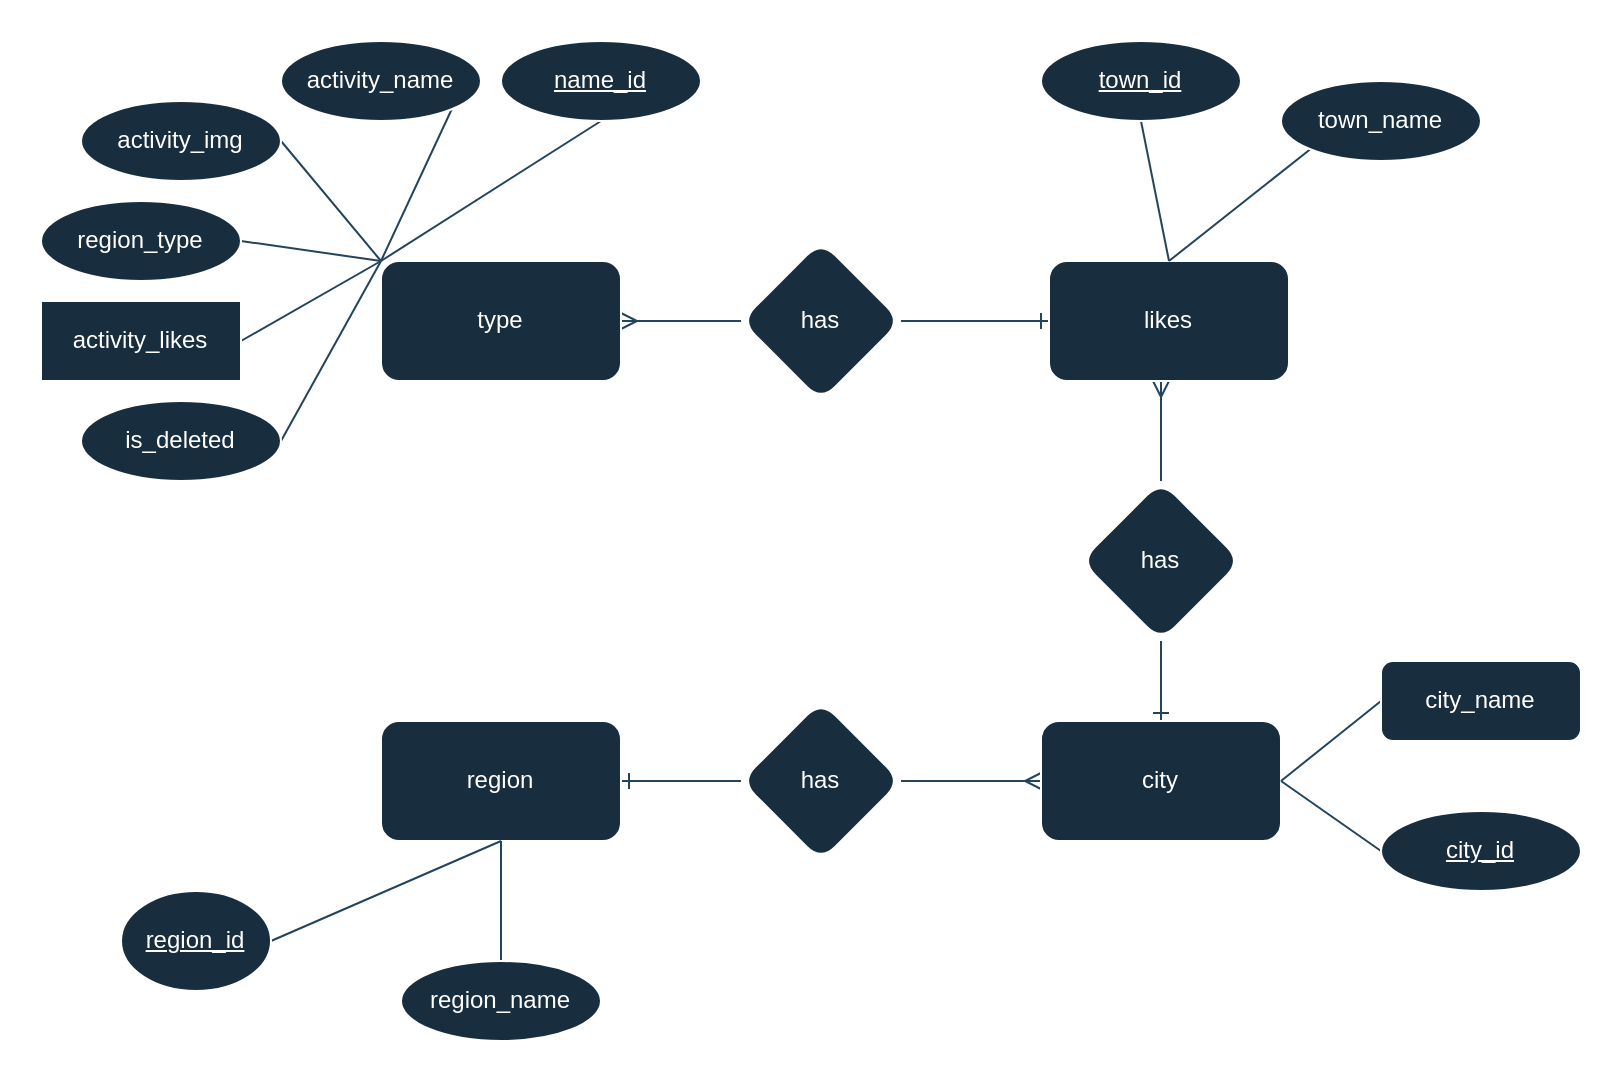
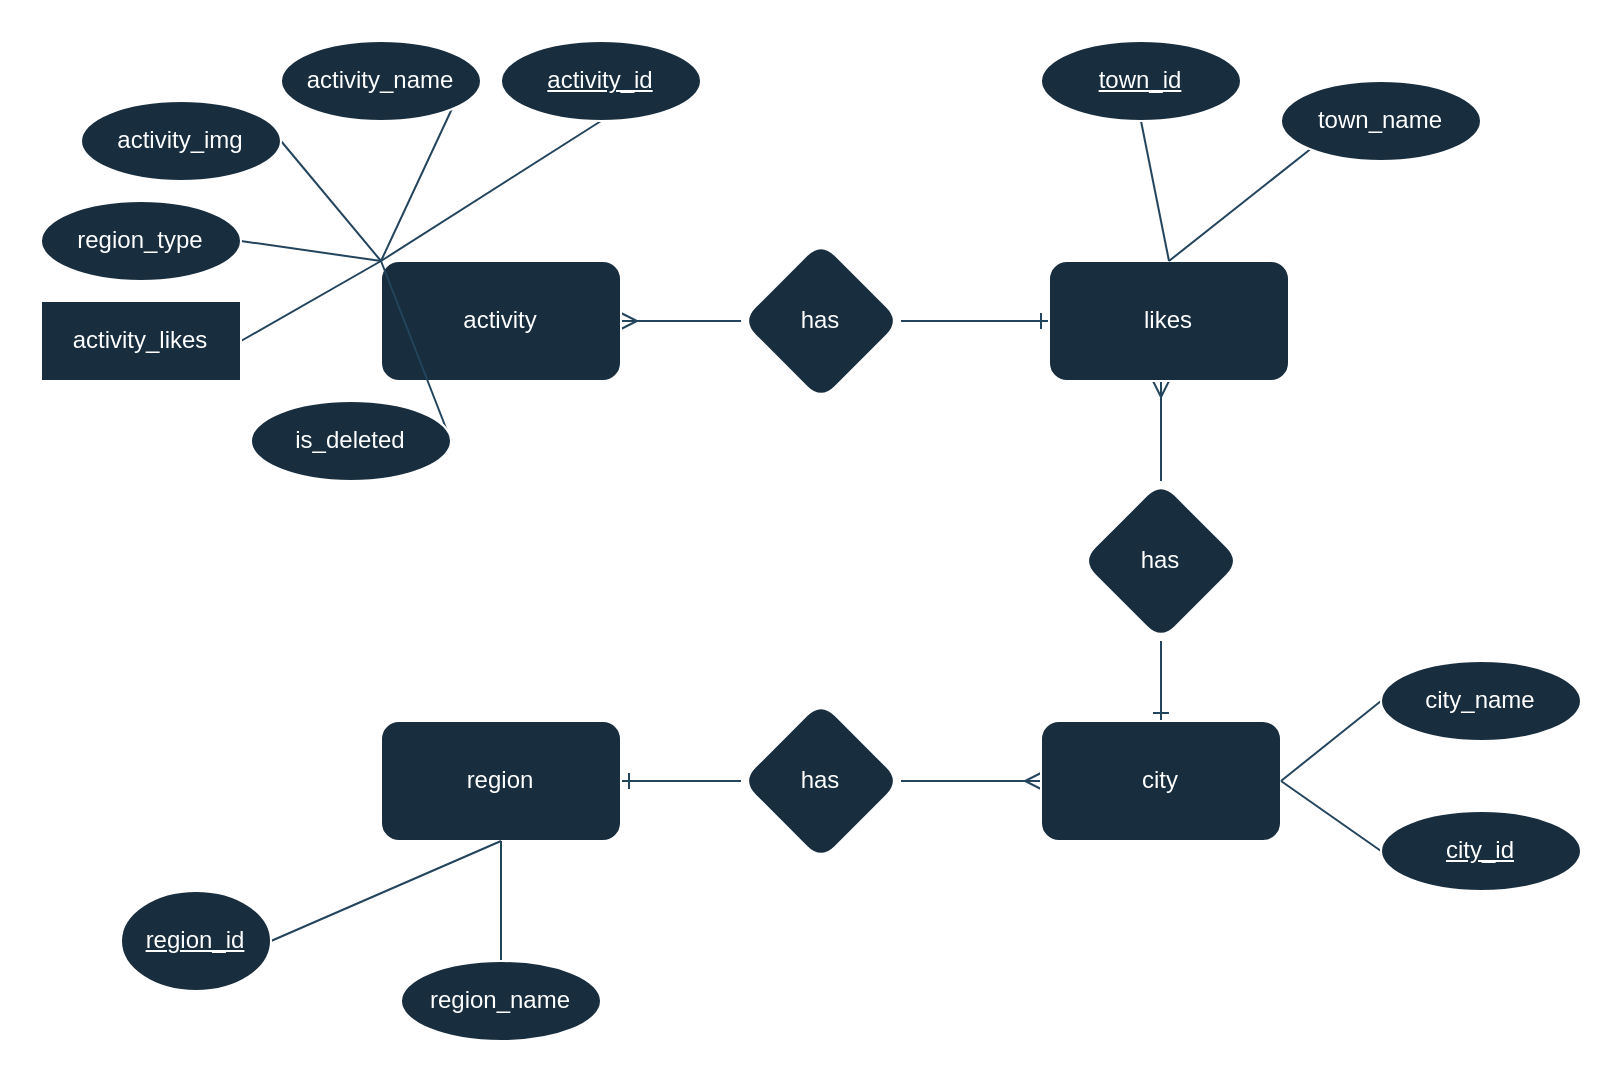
node "name_id": label "name_id" -> "activity_id"
node "type": label "type" -> "activity"
node "is_deleted": moved (181, 441) -> (351, 441)
node "city_name": shape rounded rectangle -> ellipse
